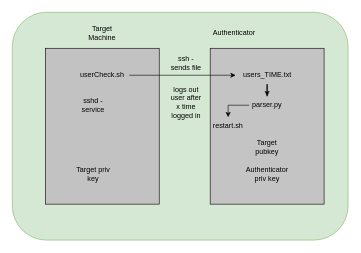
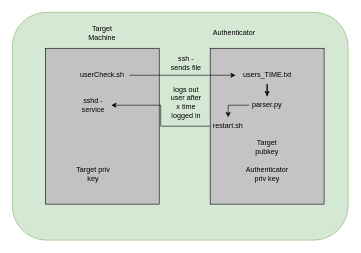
edge "restart.sh" -> "sshd - service": added
